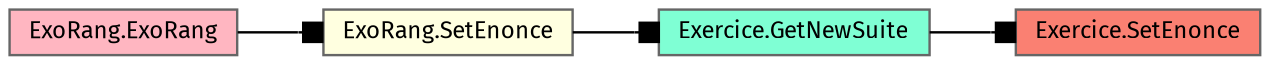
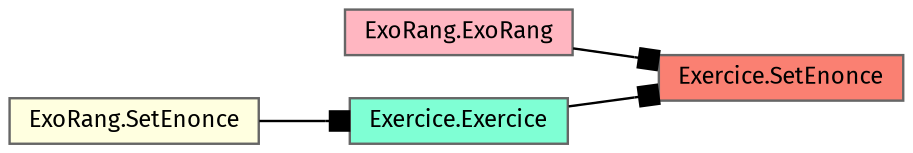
edge "ExoRang.ExoRang" -> "ExoRang.SetEnonce": now "ExoRang.ExoRang" -> "Exercice.SetEnonce"
node "Exercice.GetNewSuite": label "Exercice.GetNewSuite" -> "Exercice.Exercice"
